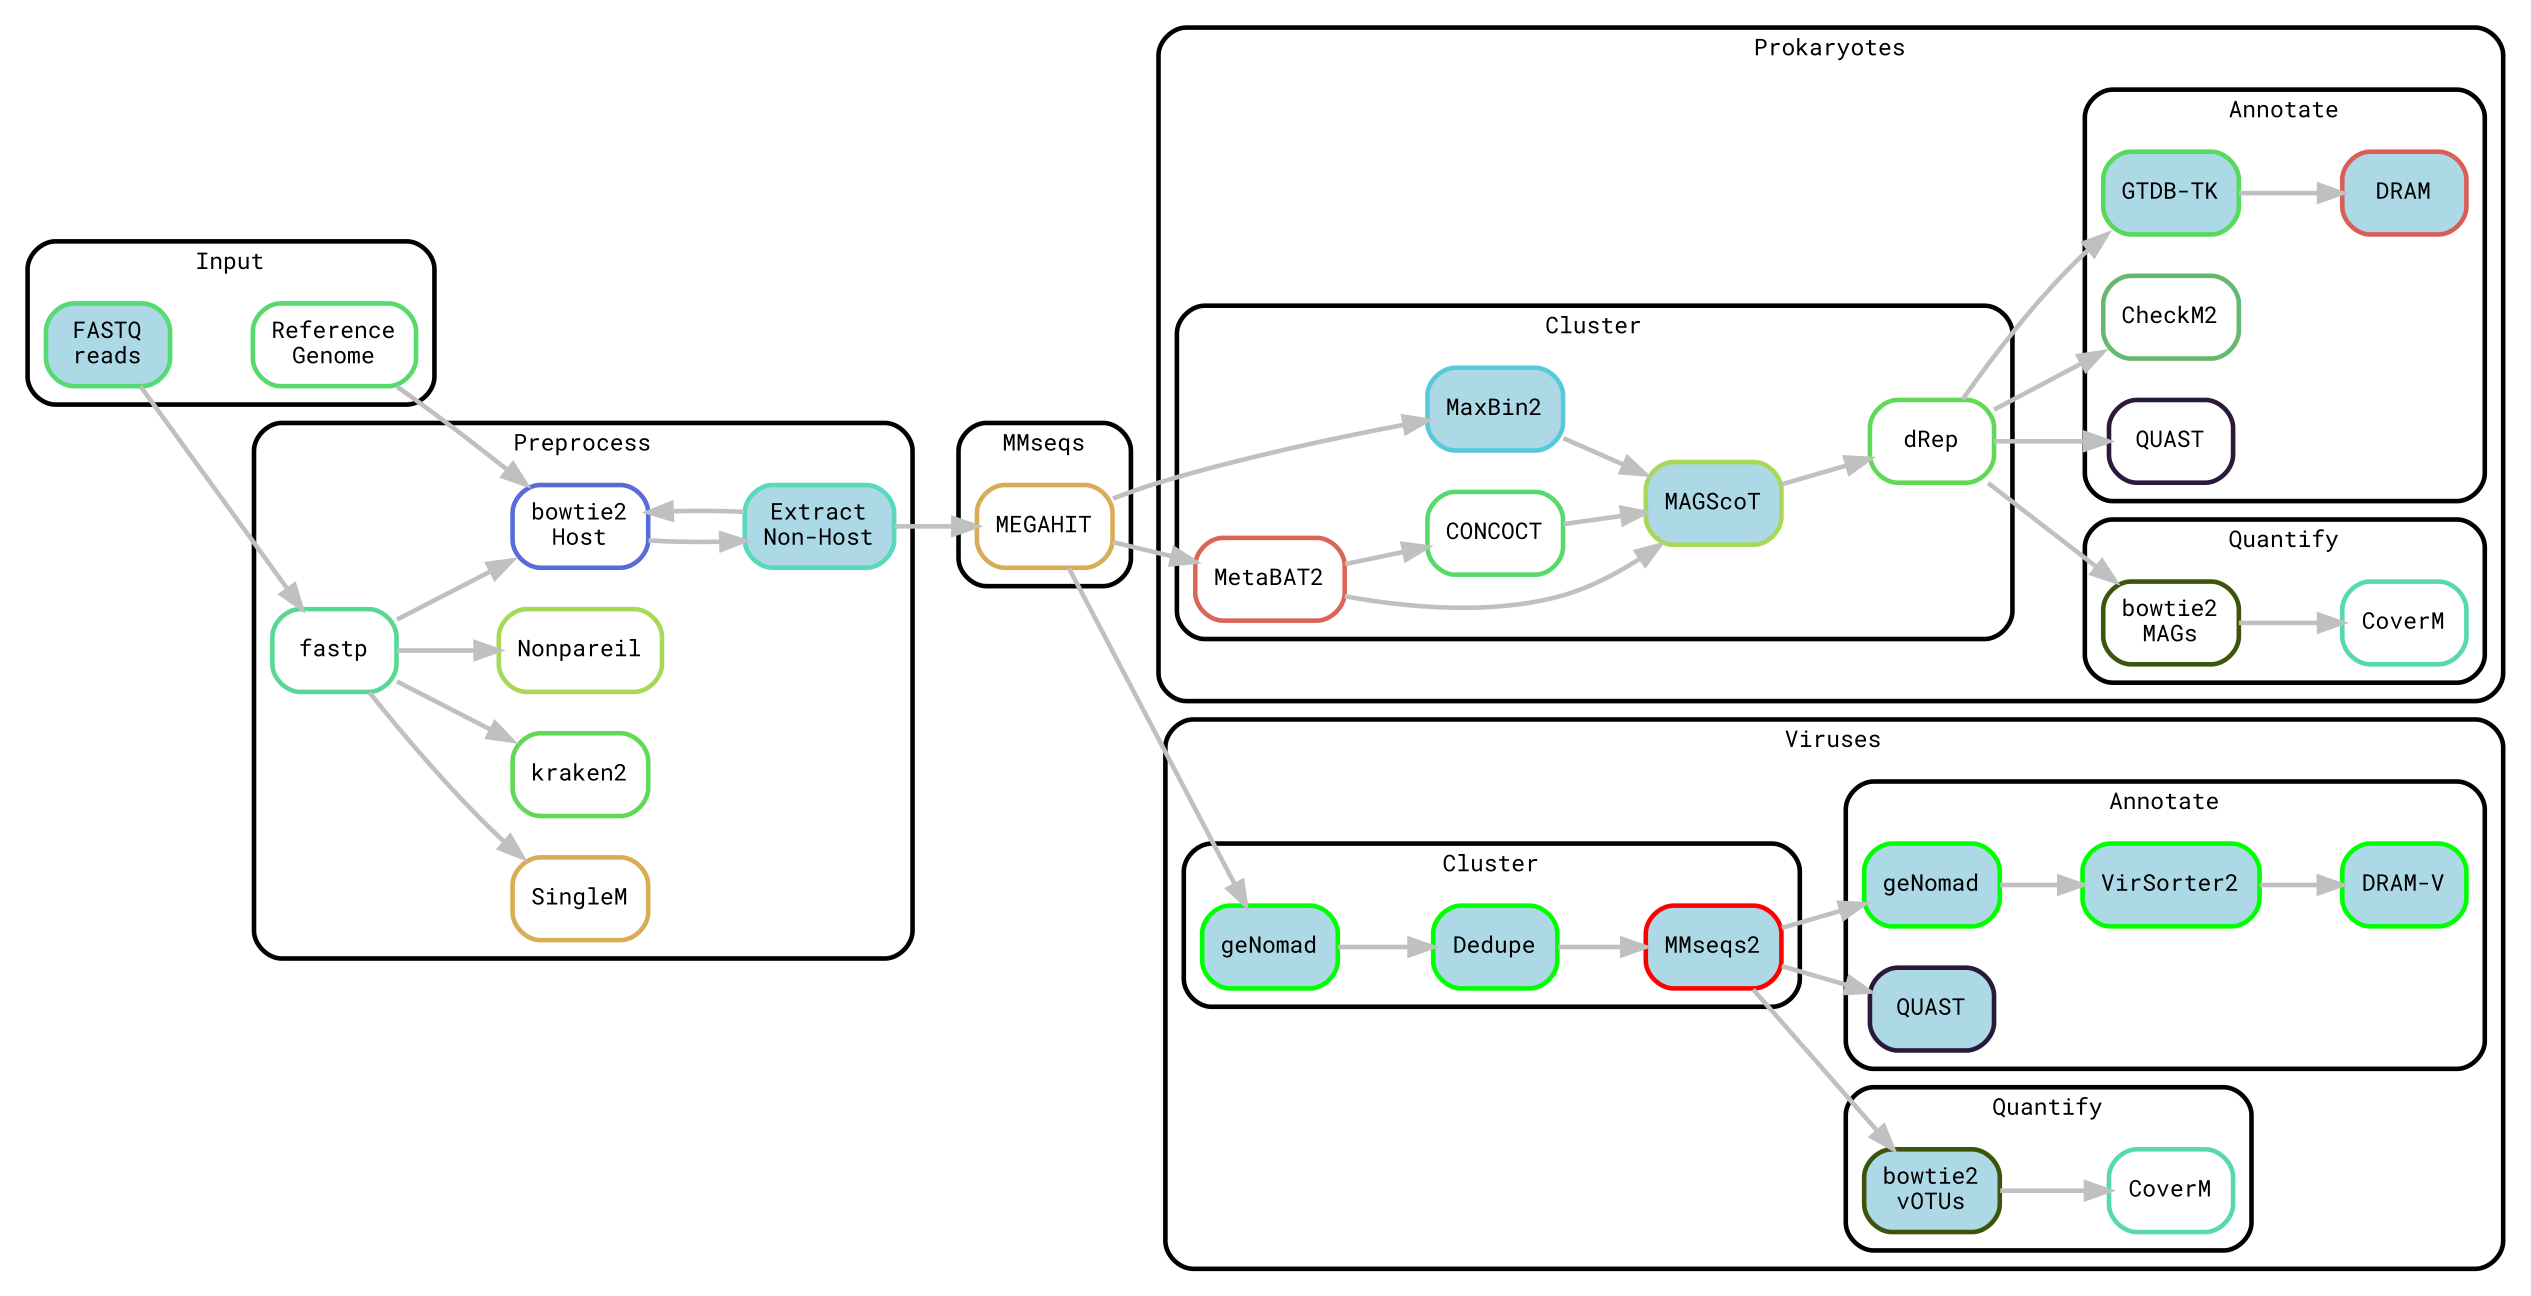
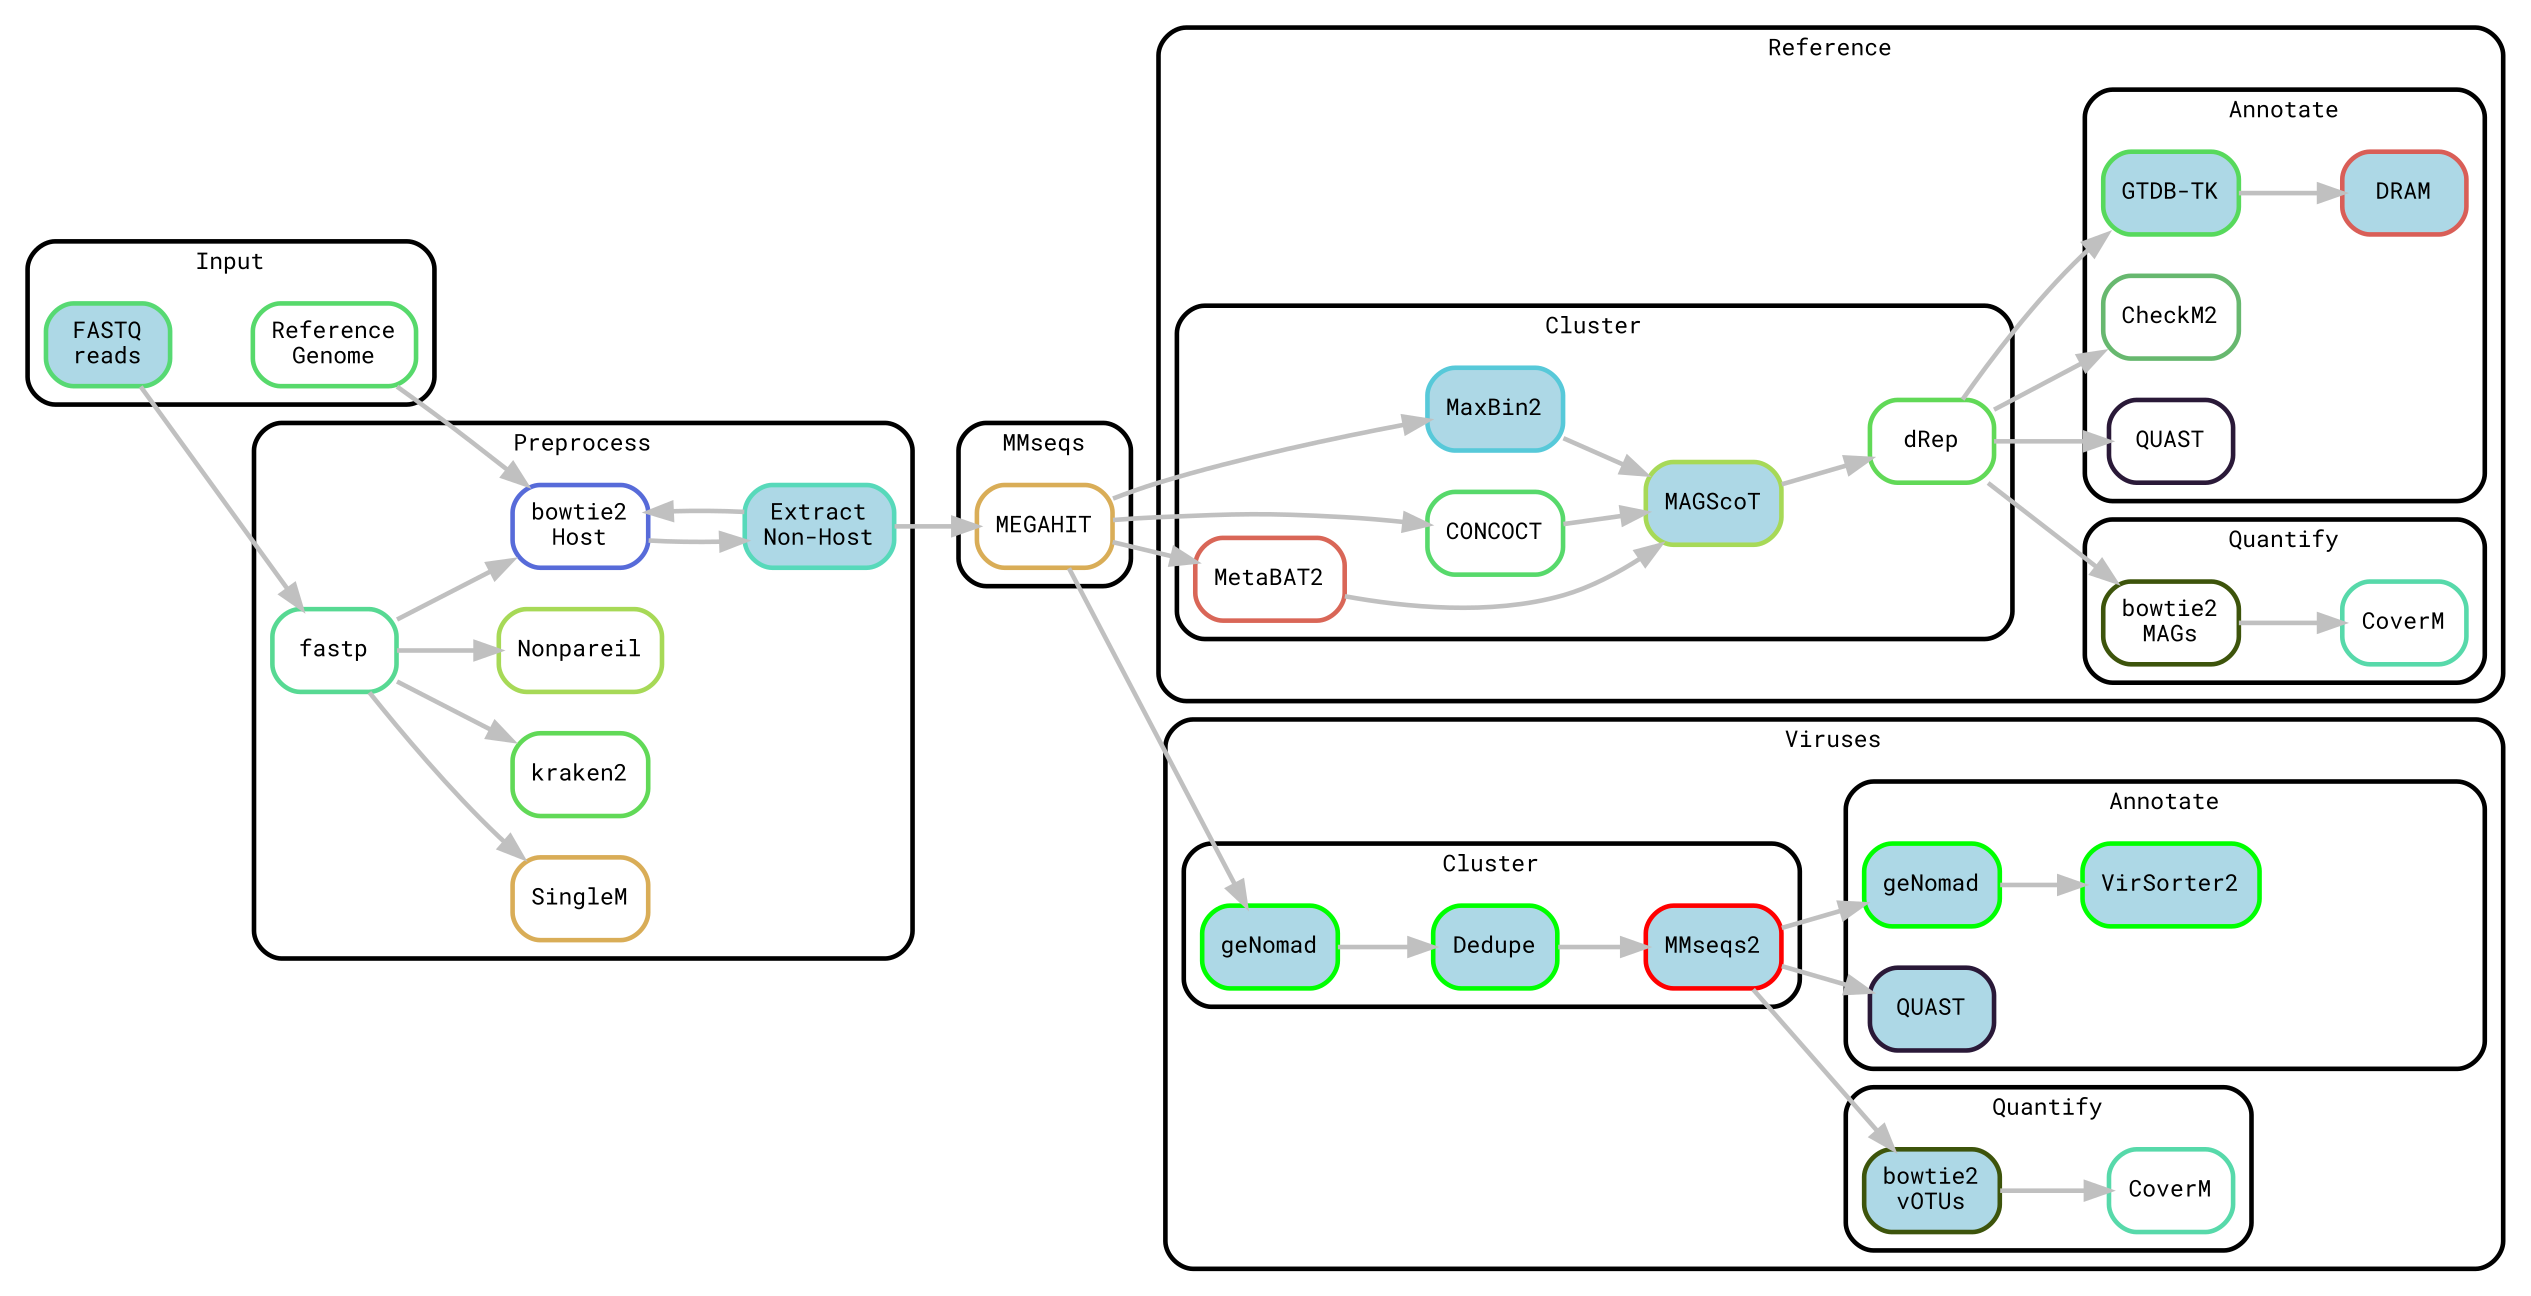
cluster "Prokaryotes": label "Prokaryotes" -> "Reference"
edge "MetaBAT2" -> "CONCOCT": now "MEGAHIT" -> "CONCOCT"
node "DRAM-V": removed
